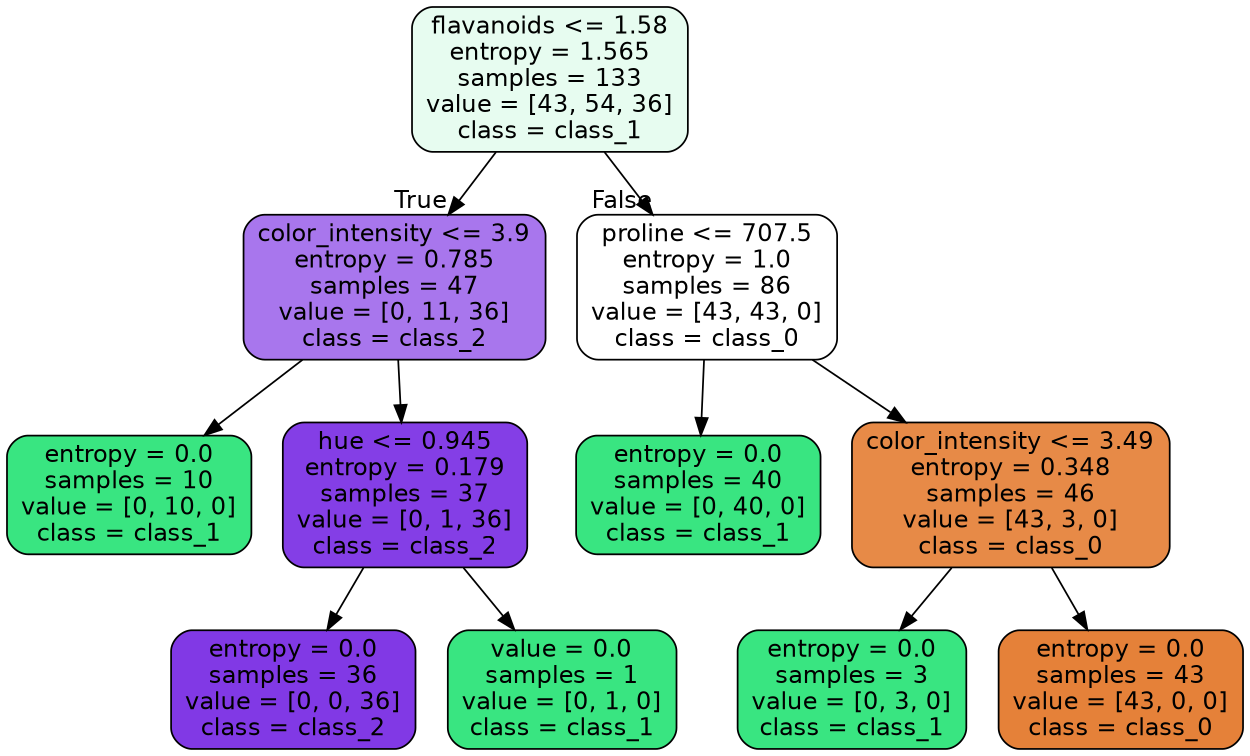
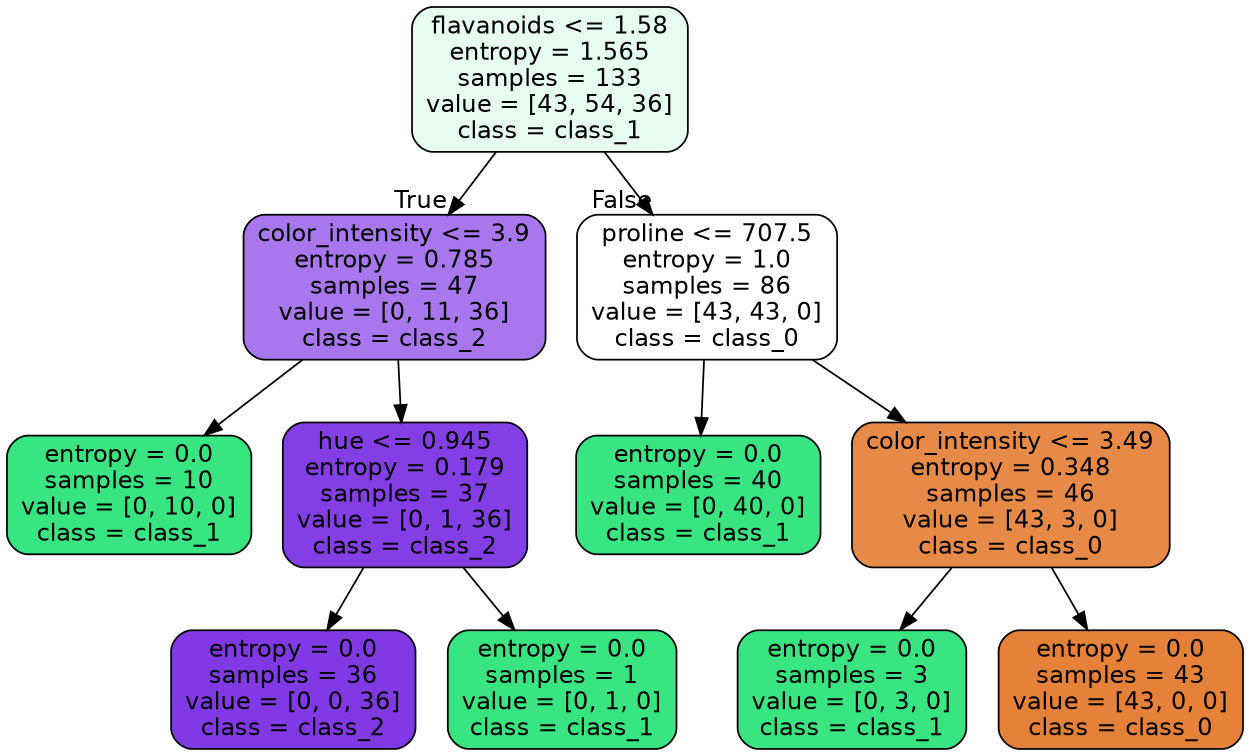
node "value = 0.0 samples = 1 value = [0, 1, 0] class = class_1": label "value = 0.0 samples = 1 value = [0, 1, 0] class = class_1" -> "entropy = 0.0 samples = 1 value = [0, 1, 0] class = class_1"
